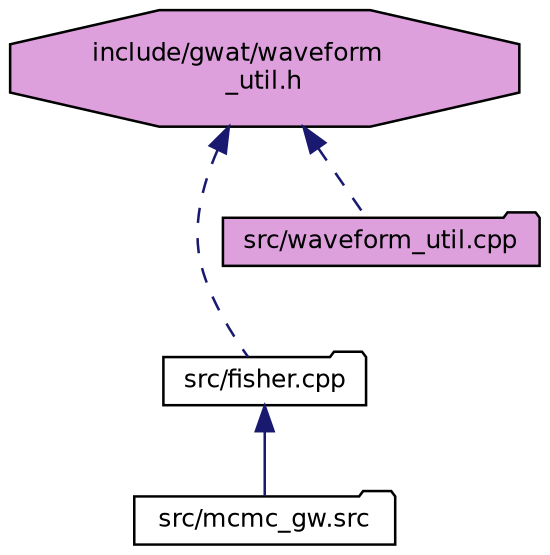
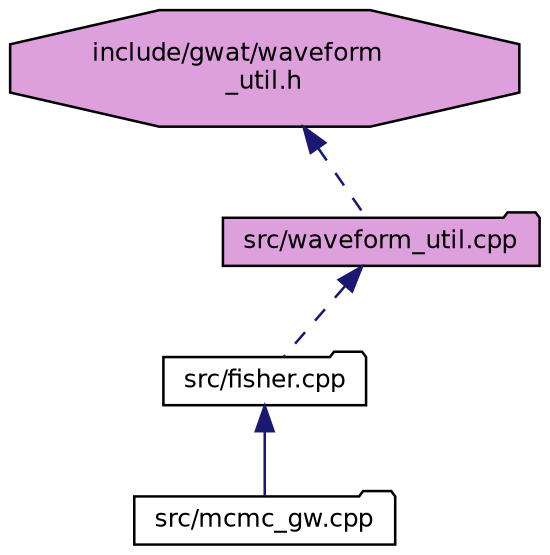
edge "src/fisher.cpp" -> "include/gwat/waveform _util.h": now "src/fisher.cpp" -> "src/waveform_util.cpp"
node "src/mcmc_gw.src": label "src/mcmc_gw.src" -> "src/mcmc_gw.cpp"
